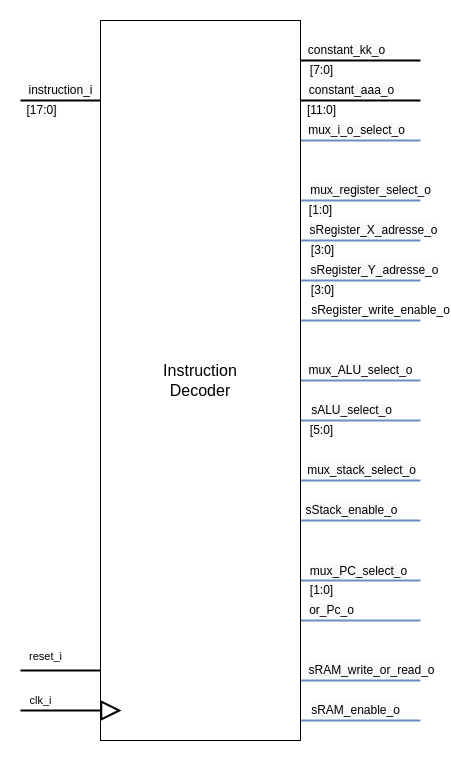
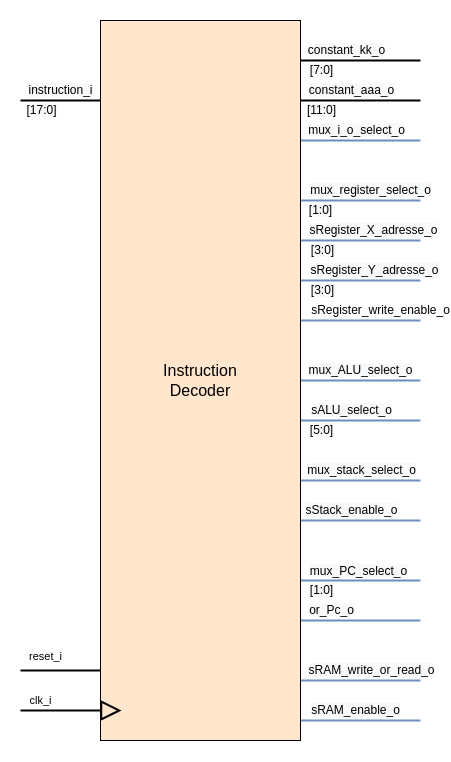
node "Instruction Decoder": fillcolor #ffffff -> #ffe6cc
